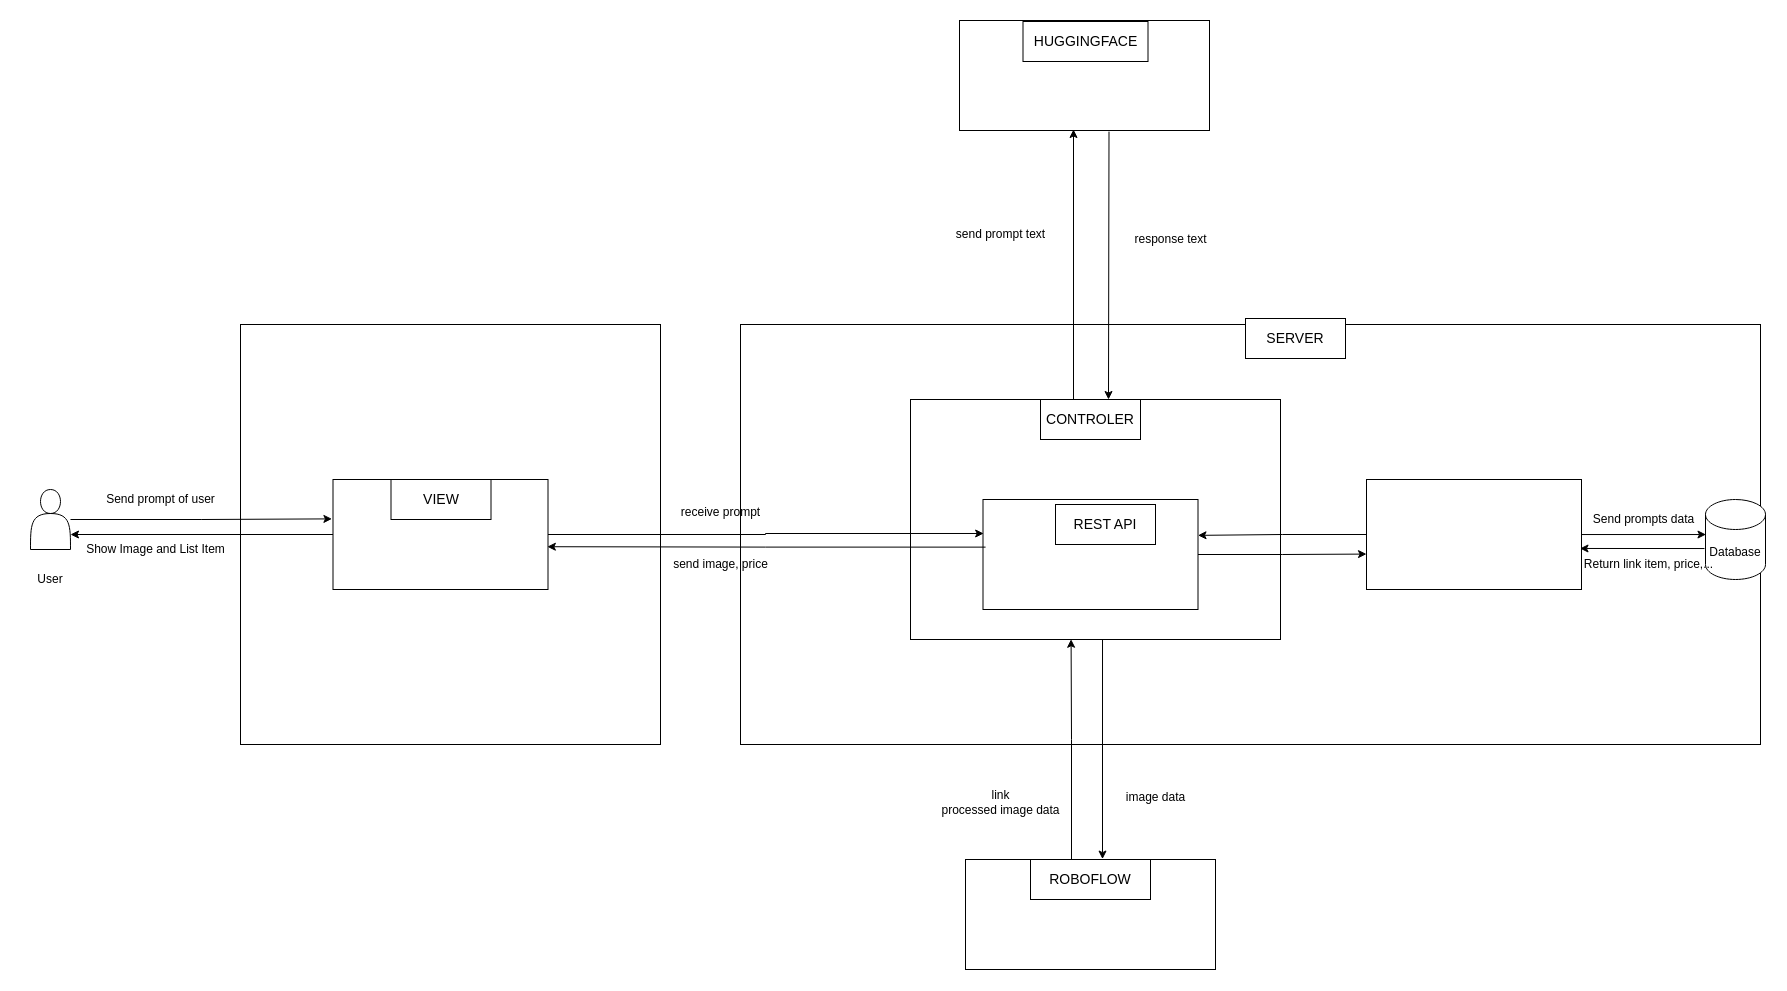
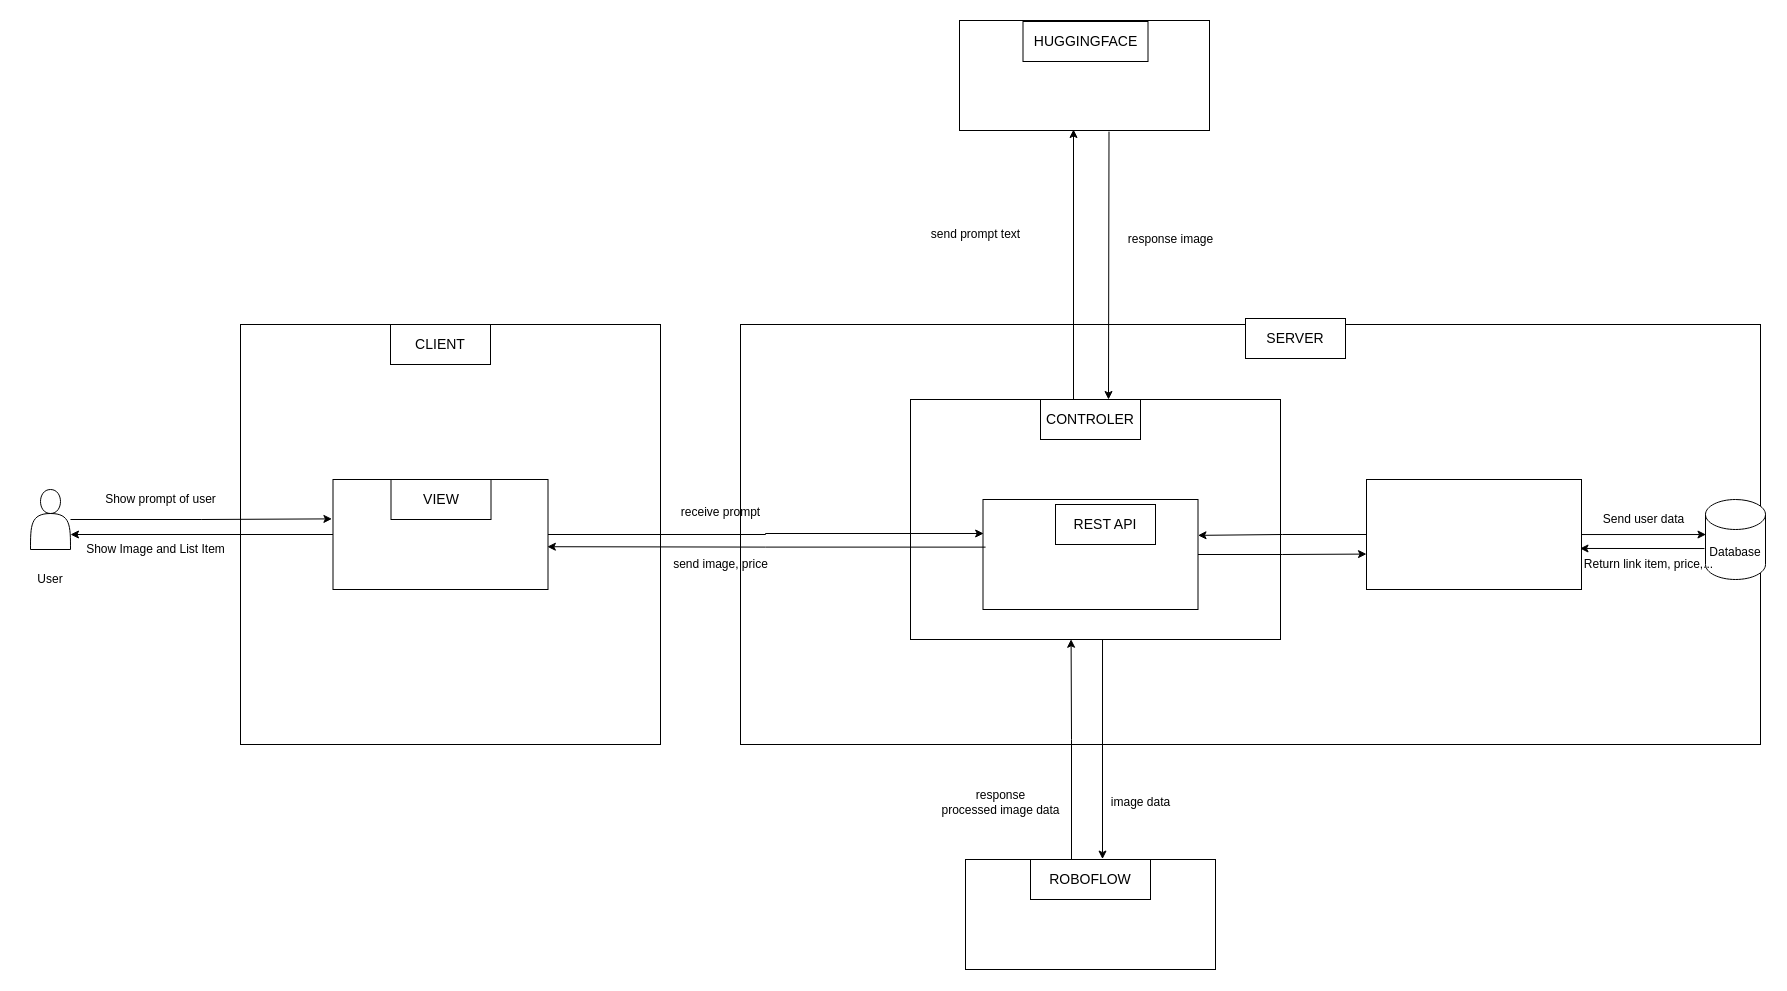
node "send prompt text": moved (1001, 235) -> (976, 235)
node "response text": label "response text" -> "response image"
node "CLIENT": added
node "Send prompt of user": label "Send prompt of user" -> "Show prompt of user"
node "Send prompts data": label "Send prompts data" -> "Send user data"
node "image data": moved (1156, 798) -> (1141, 803)
node "link processed image data": label "link processed image data" -> "response processed image data"
